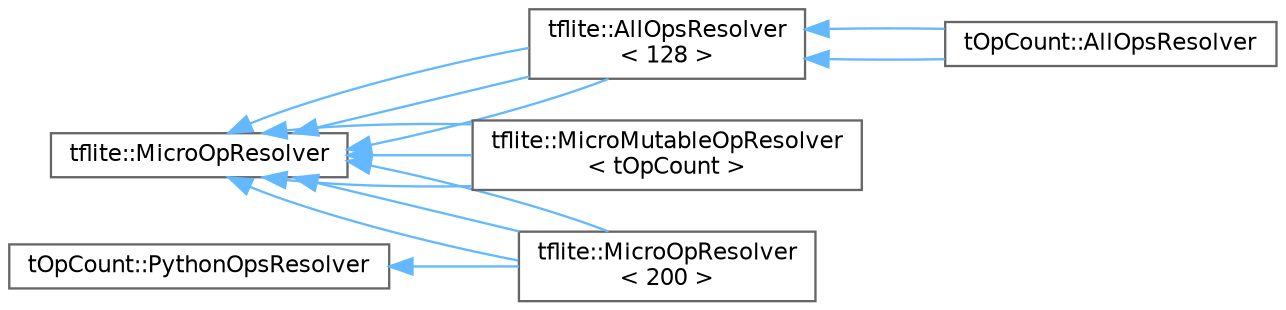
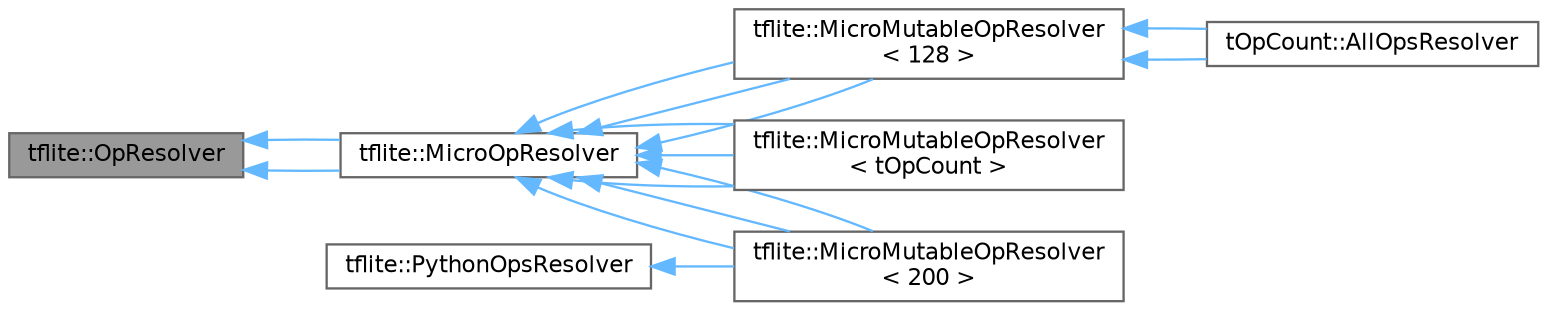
node "tflite::AllOpsResolver < 128 >": label "tflite::AllOpsResolver < 128 >" -> "tflite::MicroMutableOpResolver < 128 >"
node "tflite::OpResolver": added
node "tOpCount::PythonOpsResolver": label "tOpCount::PythonOpsResolver" -> "tflite::PythonOpsResolver"
node "tflite::MicroOpResolver < 200 >": label "tflite::MicroOpResolver < 200 >" -> "tflite::MicroMutableOpResolver < 200 >"
